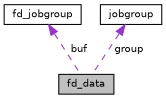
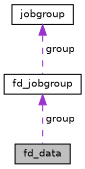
edge "fd_data" -> "fd_jobgroup": label " buf" -> " group"
edge "fd_data" -> "jobgroup": now "fd_jobgroup" -> "jobgroup"
